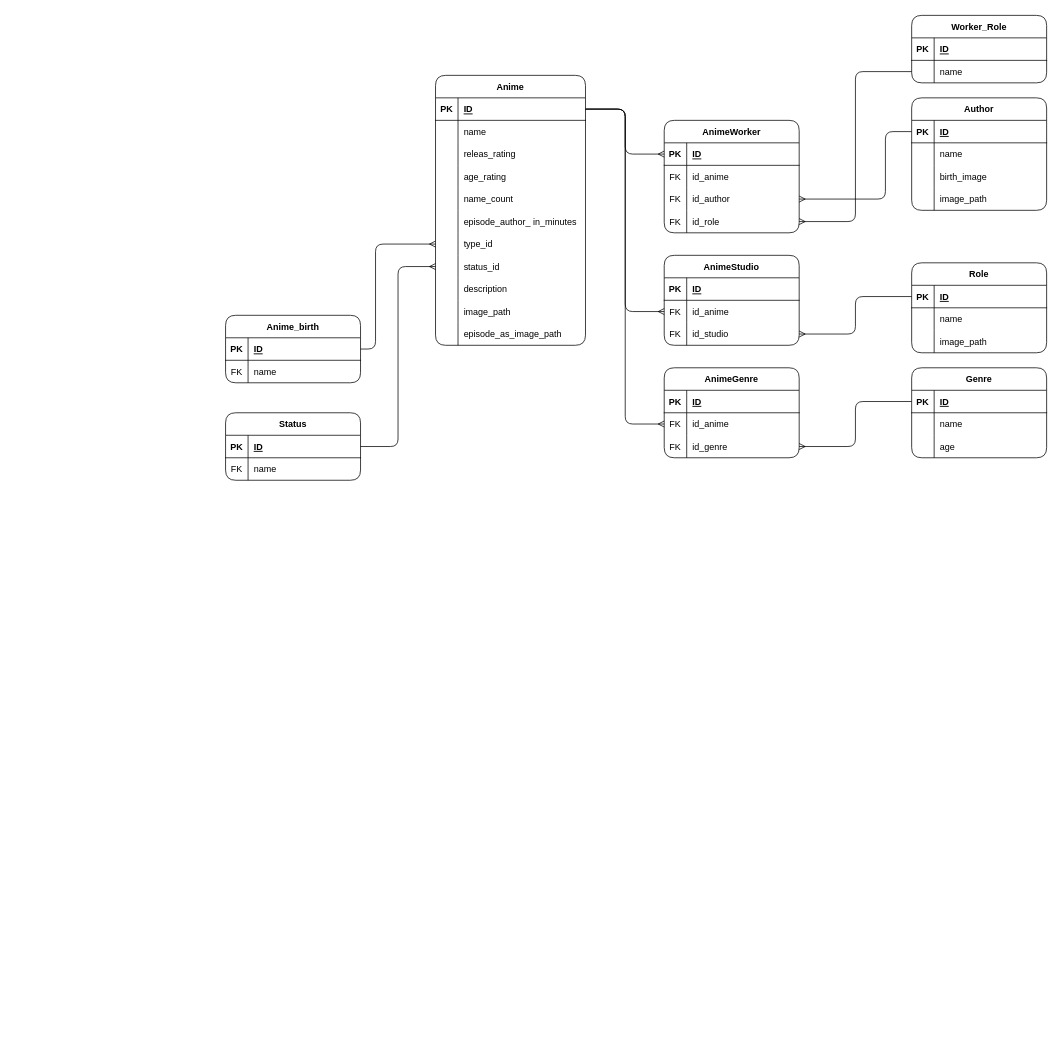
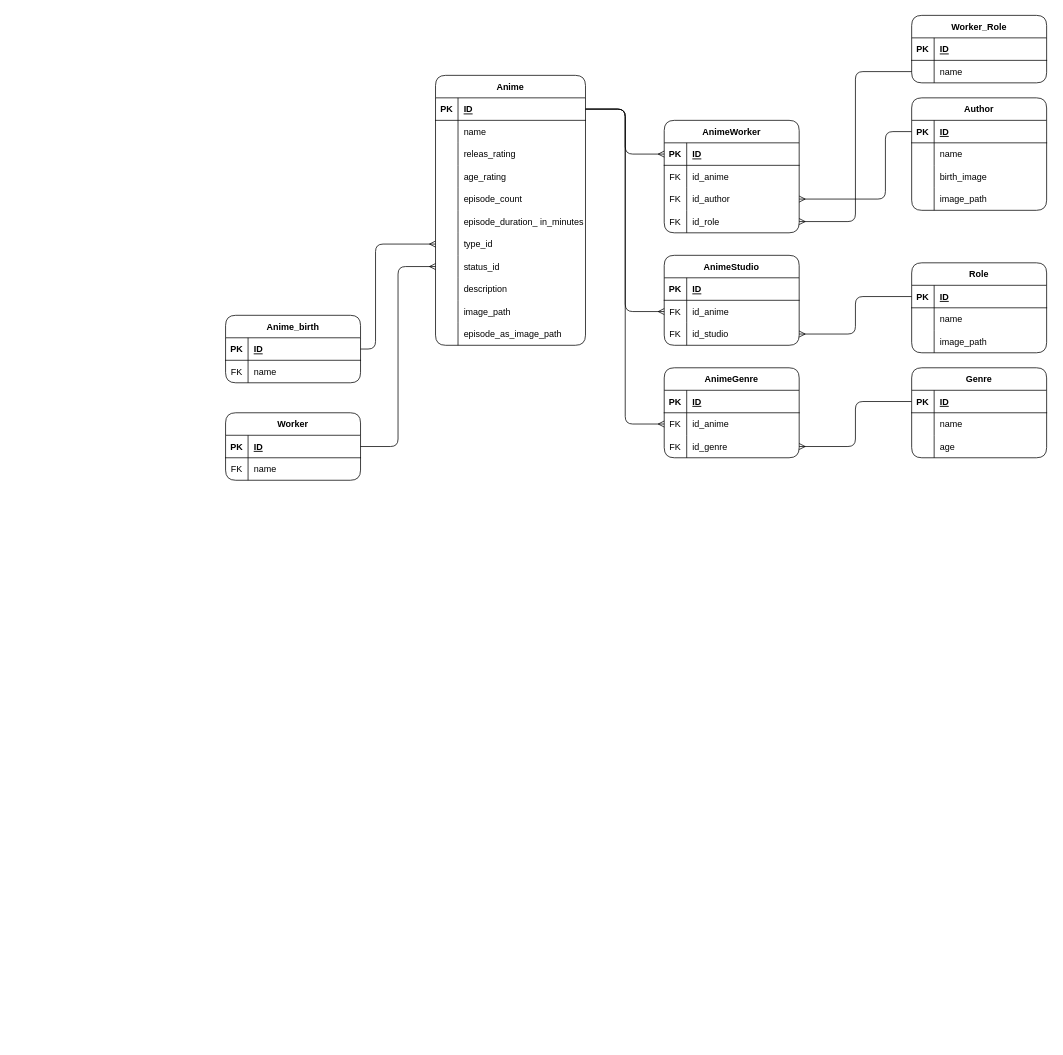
node "name_count": label "name_count" -> "episode_count"
node "episode_author_ in_minutes": label "episode_author_ in_minutes" -> "episode_duration_ in_minutes"
node "Status": label "Status" -> "Worker"
